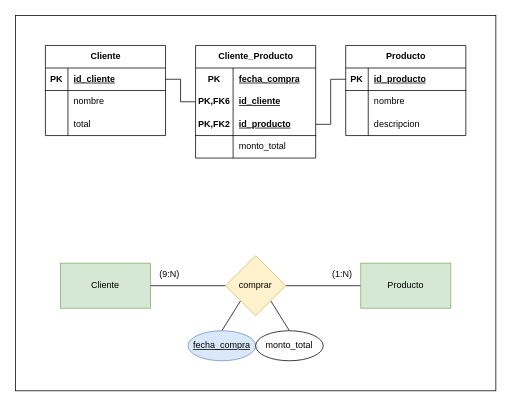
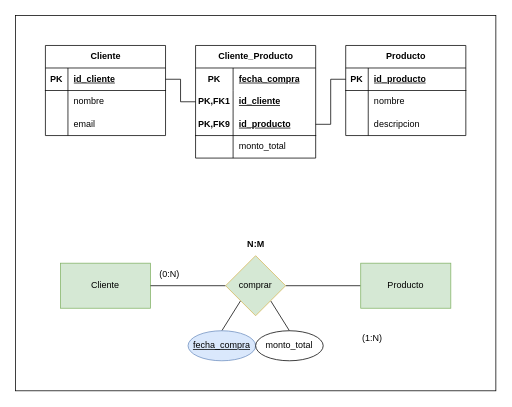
node "PK,FK6": label "PK,FK6" -> "PK,FK1"
node "total": label "total" -> "email"
node "PK,FK2": label "PK,FK2" -> "PK,FK9"
node "N:M": added
node "(9:N)": label "(9:N)" -> "(0:N)"
node "(1:N)": moved (342, 274) -> (372, 338)
node "comprar": fillcolor #fff2cc -> #d5e8d4
